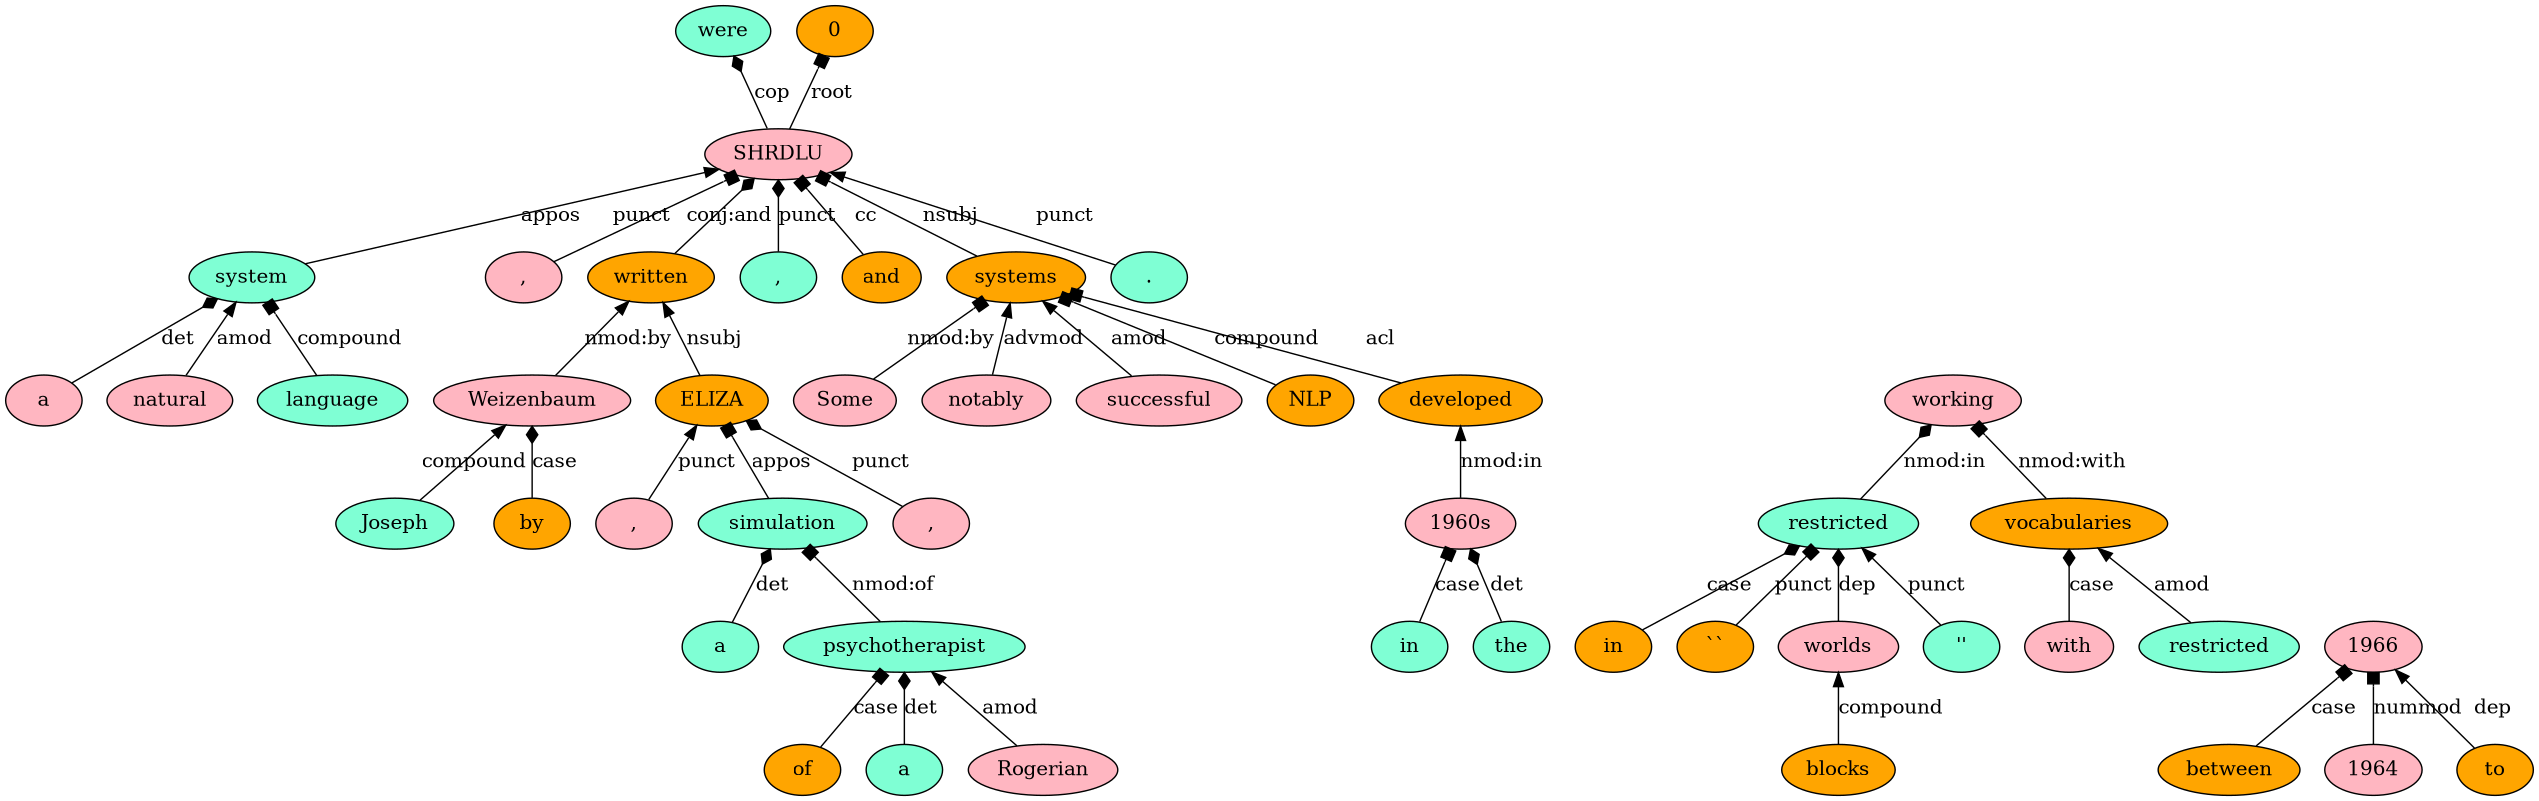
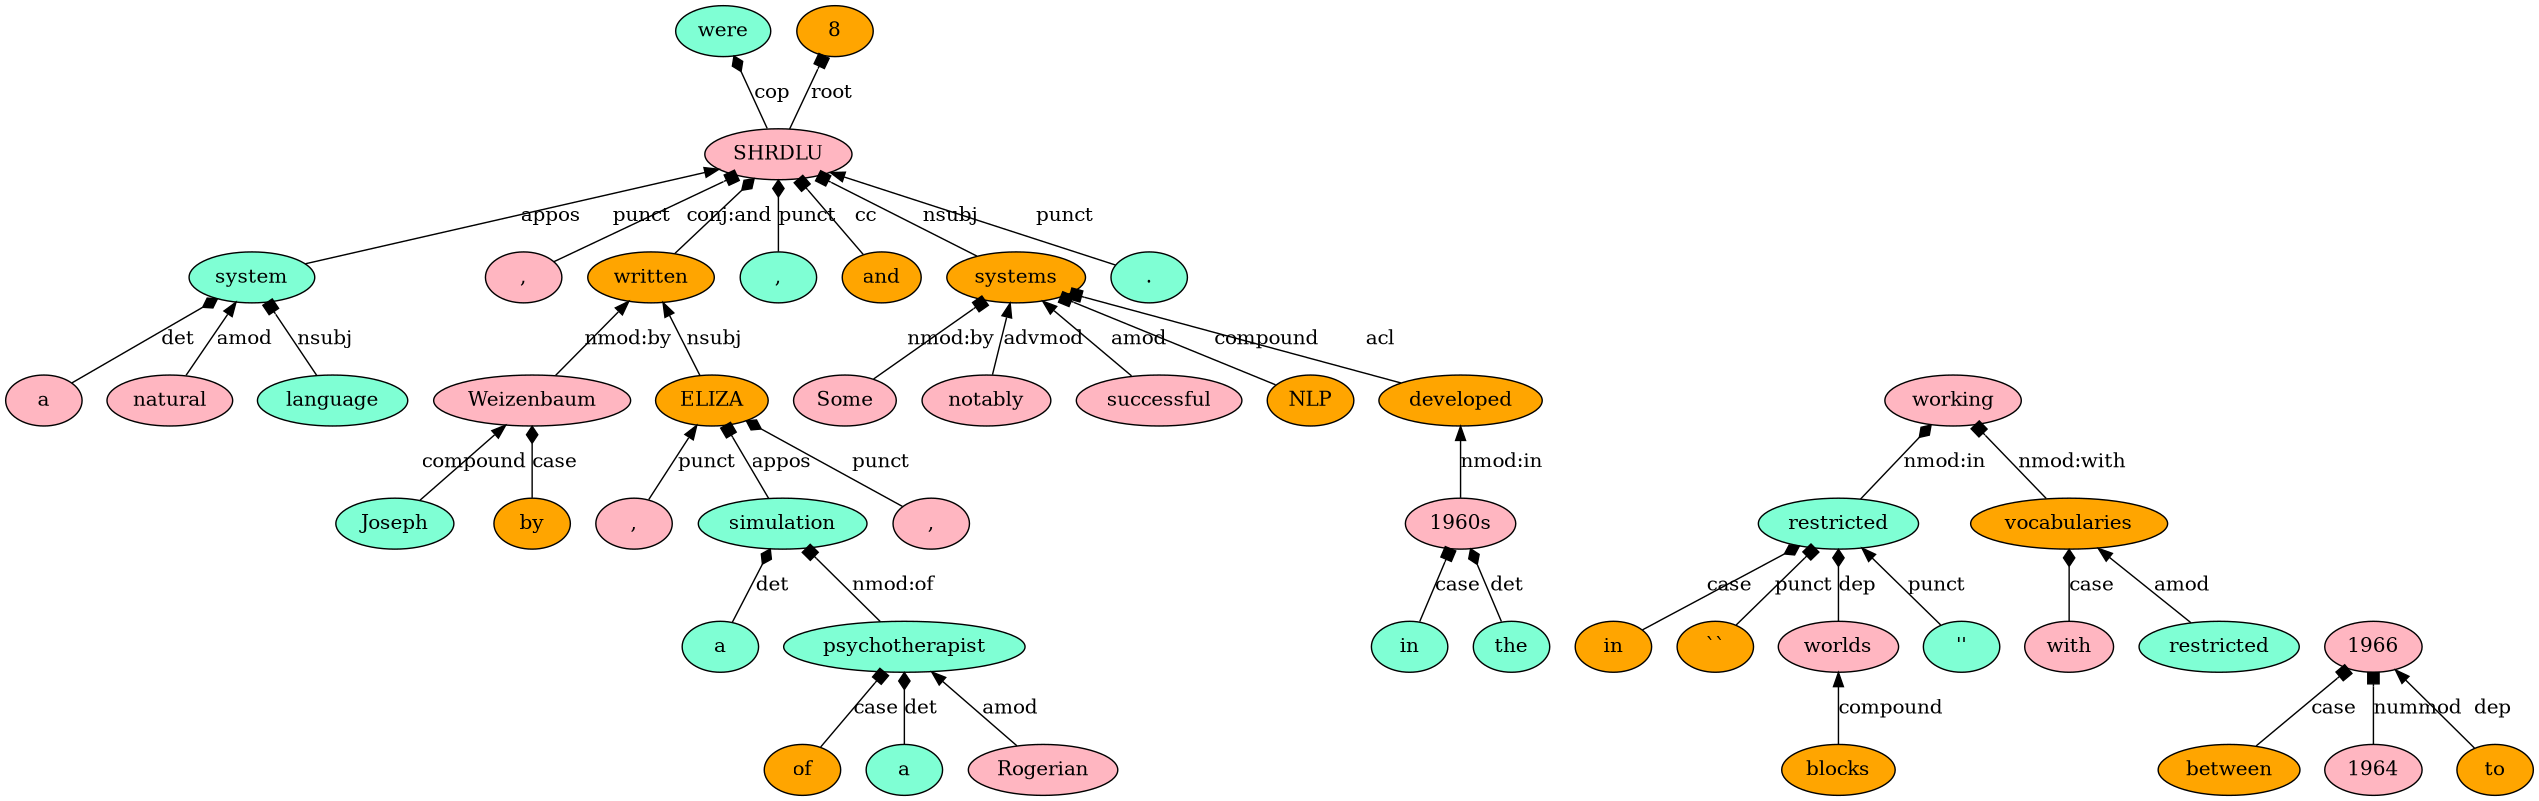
node "0": label "0" -> "8"
edge "language" -> "system": label "compound" -> "nsubj"
